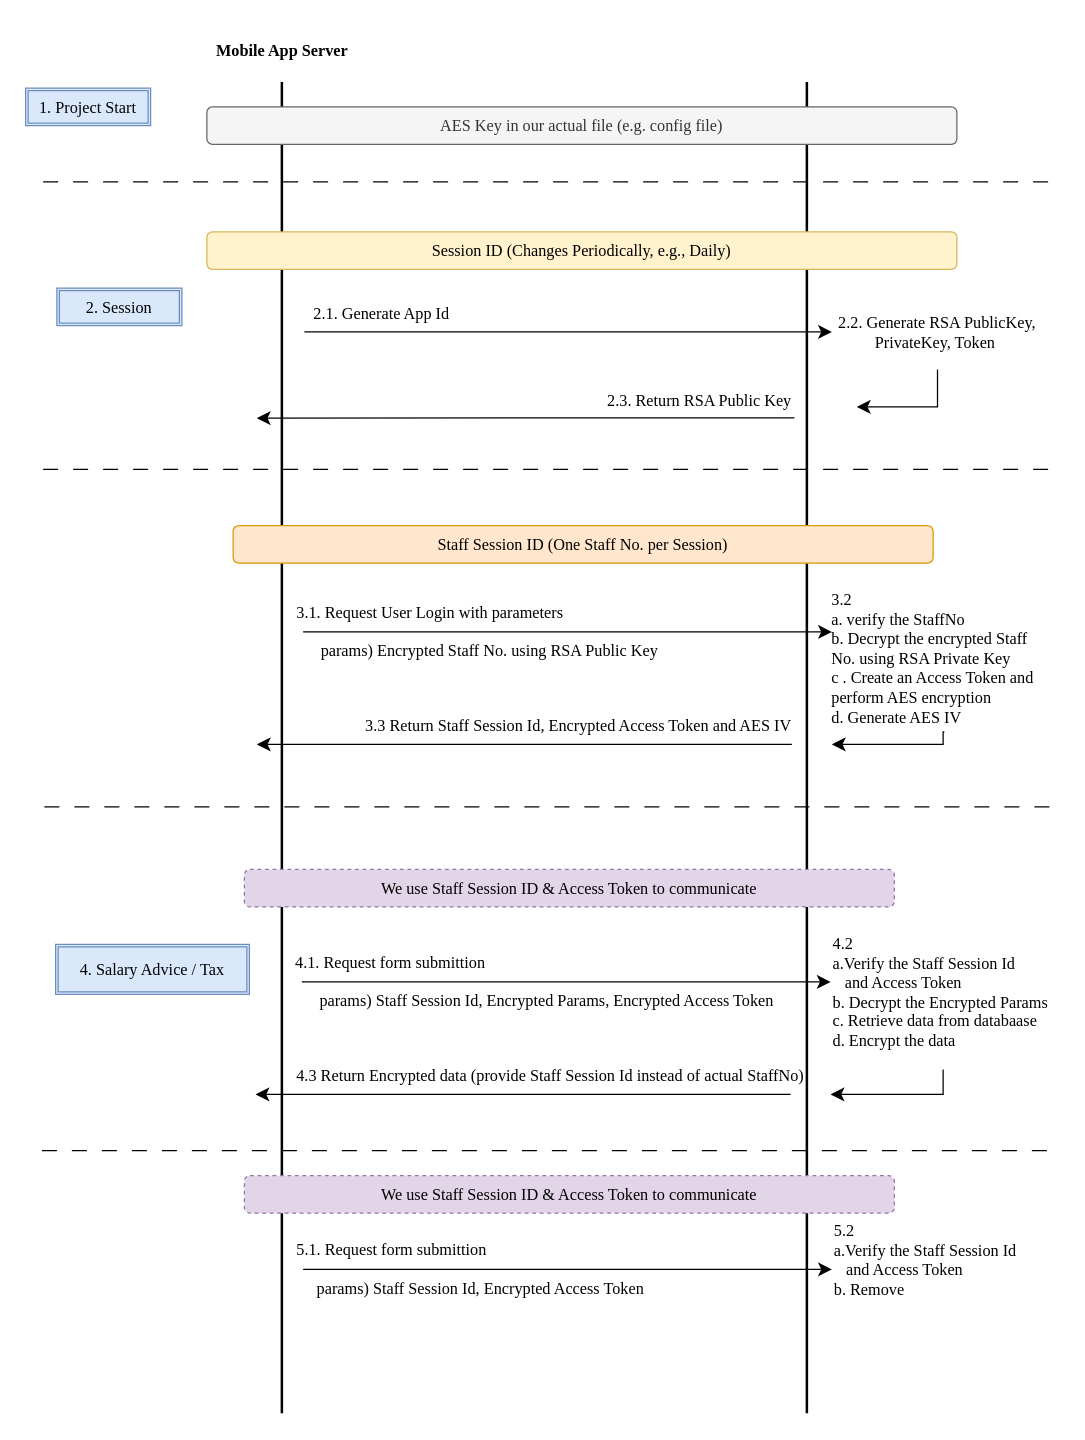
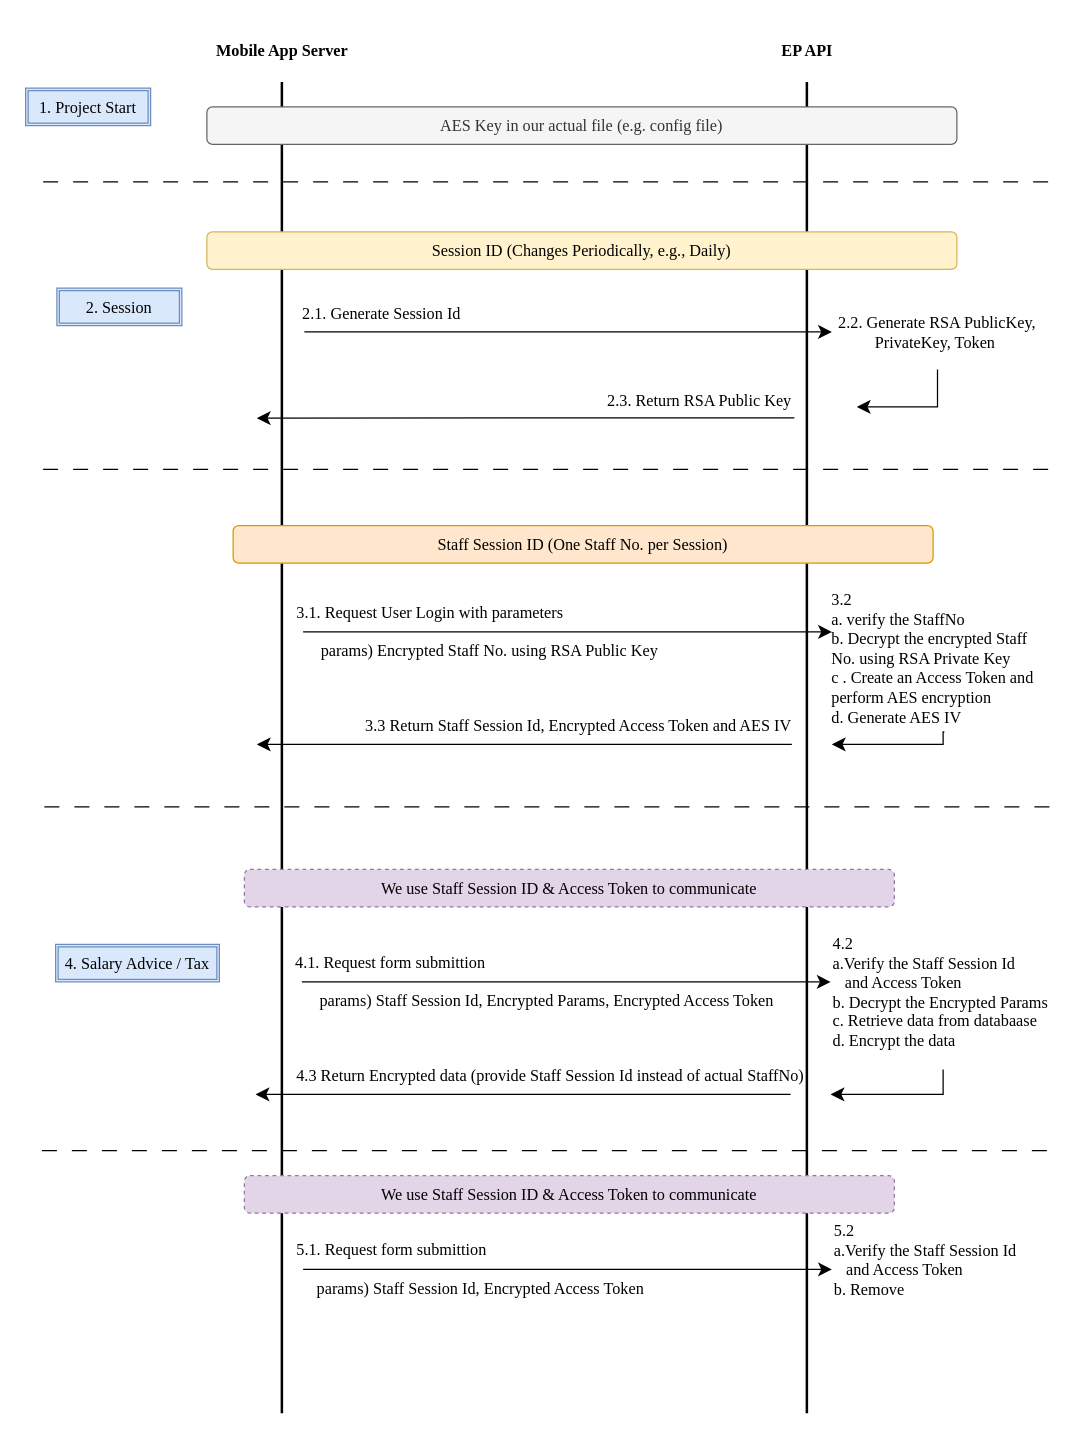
node "EP API": added
node "2.1. Generate App Id": label "2.1. Generate App Id" -> "2.1. Generate Session Id"
node "4. Salary Advice / Tax": size 194x50 -> 164x38
